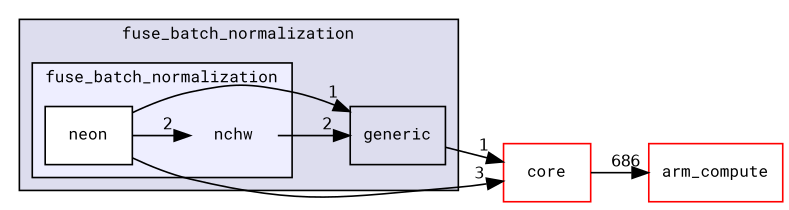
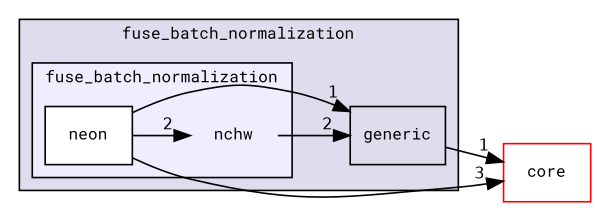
node "arm_compute": removed
